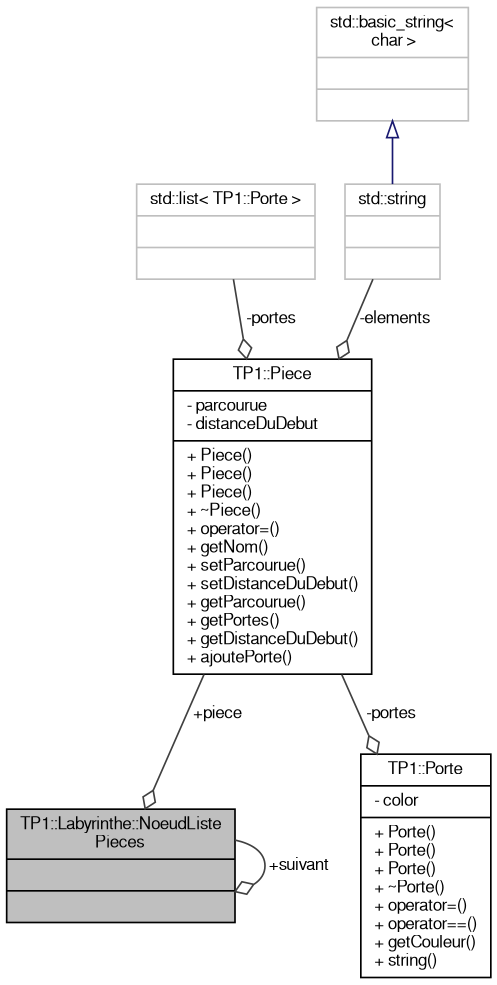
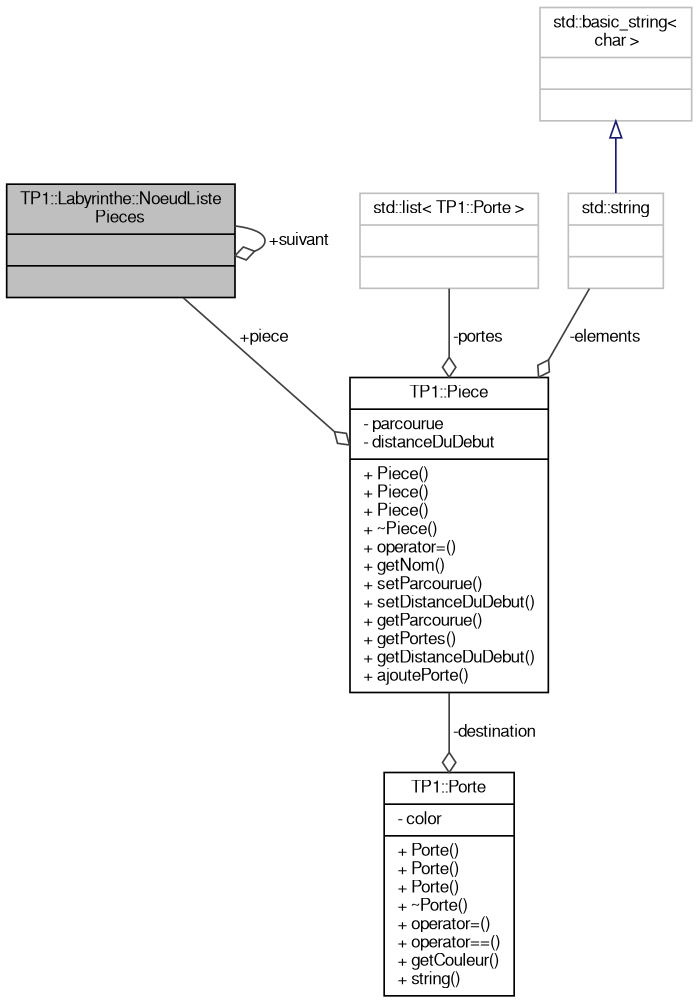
edge "TP1::Piece" -> "TP1::Porte": label " -portes" -> " -destination"
edge "TP1::Piece" -> "TP1::Labyrinthe::NoeudListe": reversed
